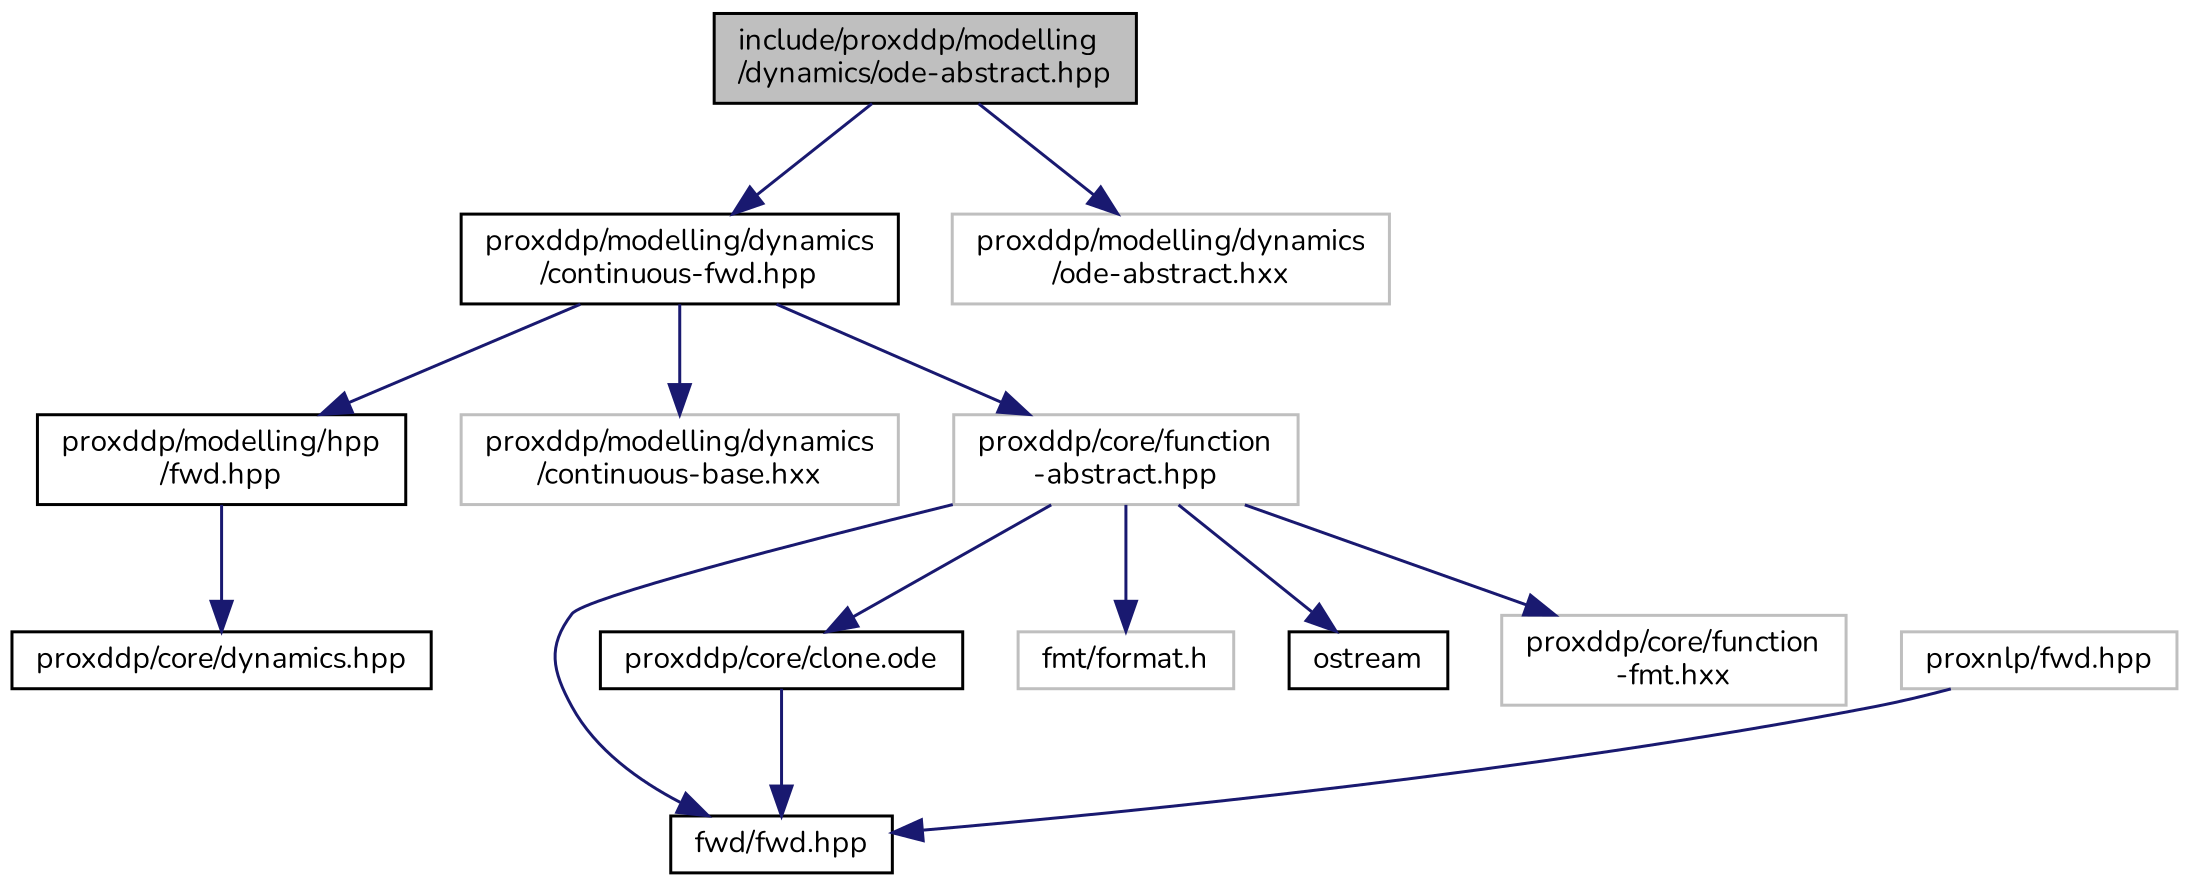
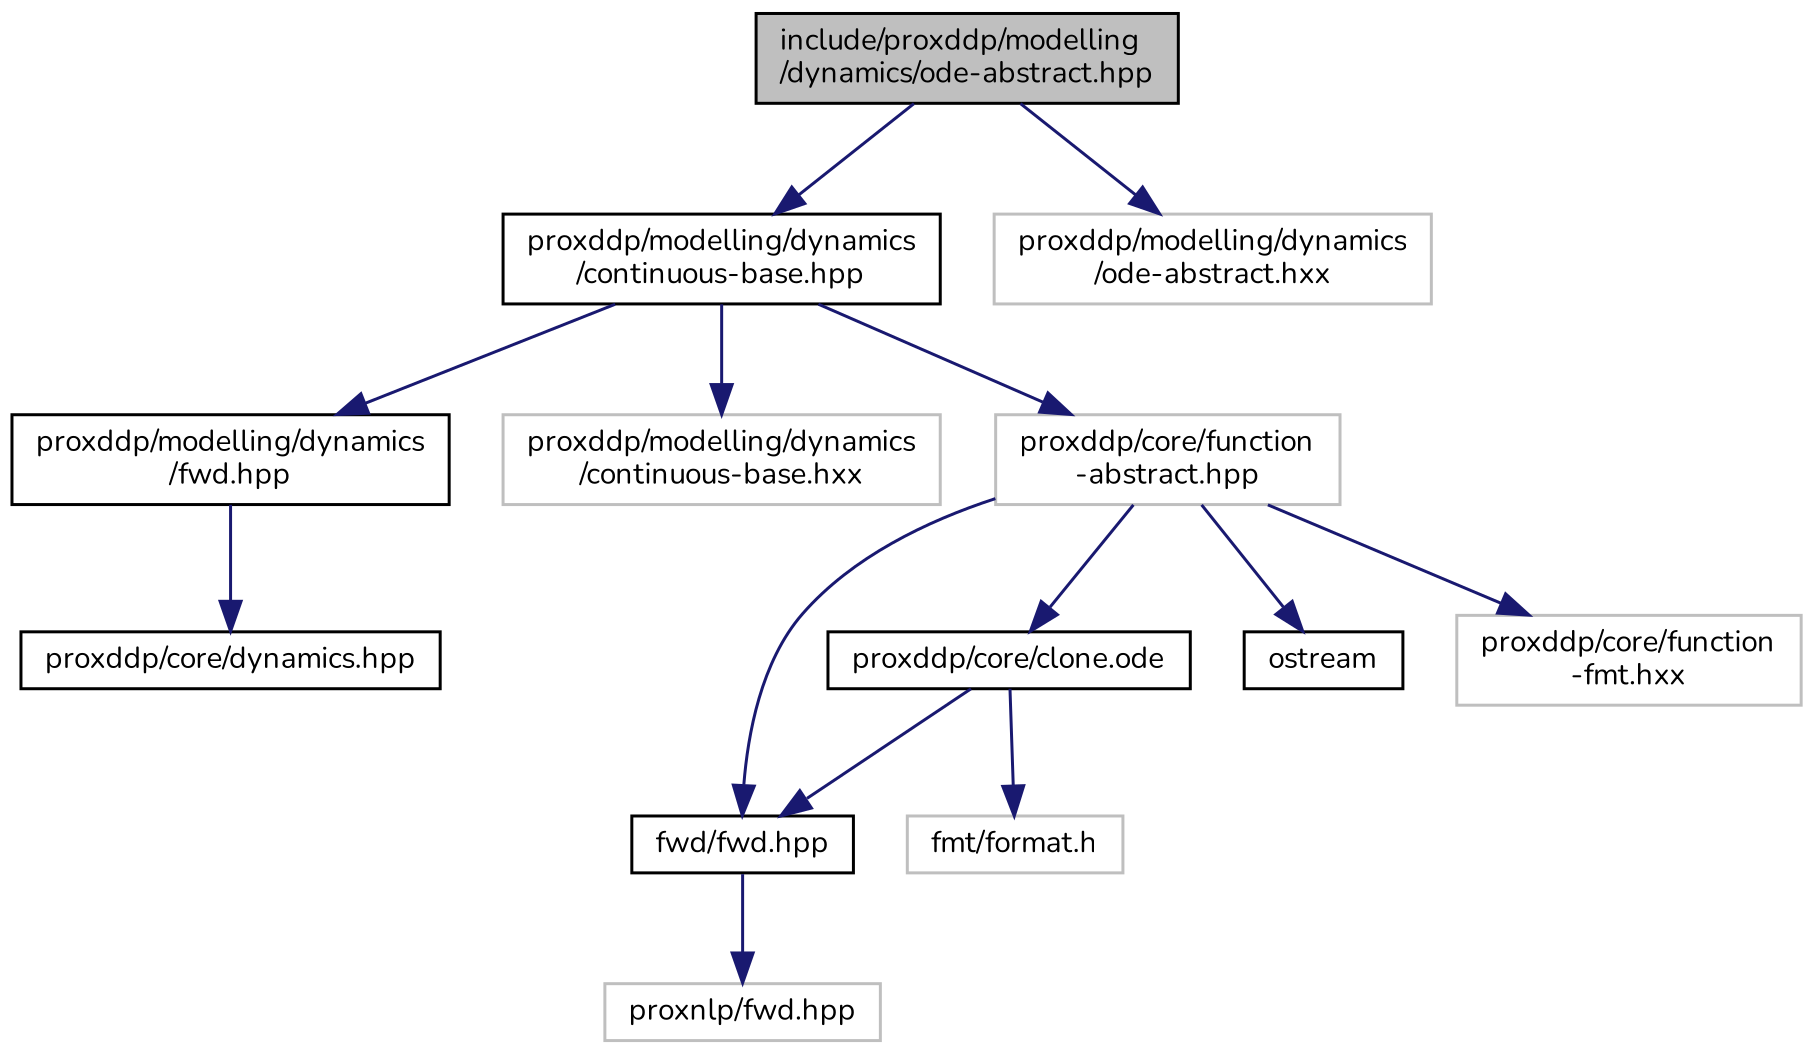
node "proxddp/modelling/dynamics /continuous-fwd.hpp": label "proxddp/modelling/dynamics /continuous-fwd.hpp" -> "proxddp/modelling/dynamics /continuous-base.hpp"
node "proxddp/modelling/hpp /fwd.hpp": label "proxddp/modelling/hpp /fwd.hpp" -> "proxddp/modelling/dynamics /fwd.hpp"
edge "proxddp/core/function -abstract.hpp" -> "fmt/format.h": now "proxddp/core/clone.ode" -> "fmt/format.h"
edge "proxnlp/fwd.hpp" -> "fwd/fwd.hpp": reversed
